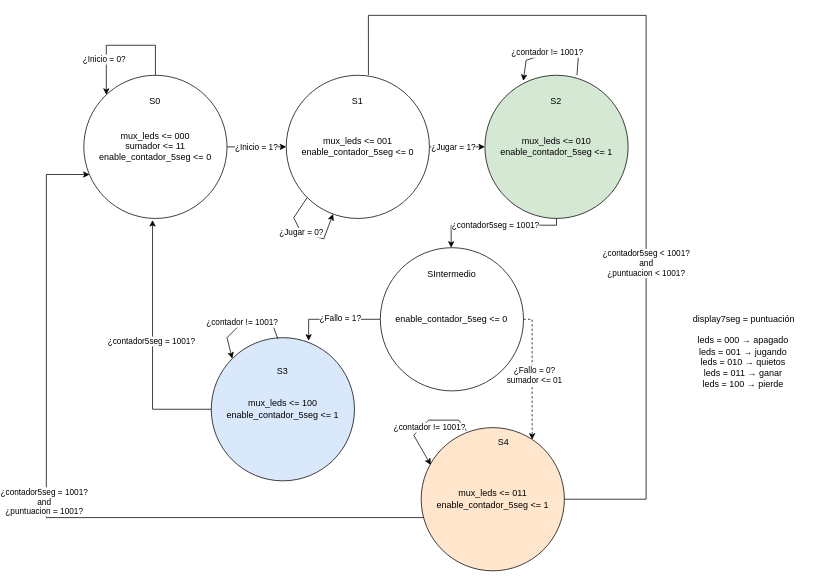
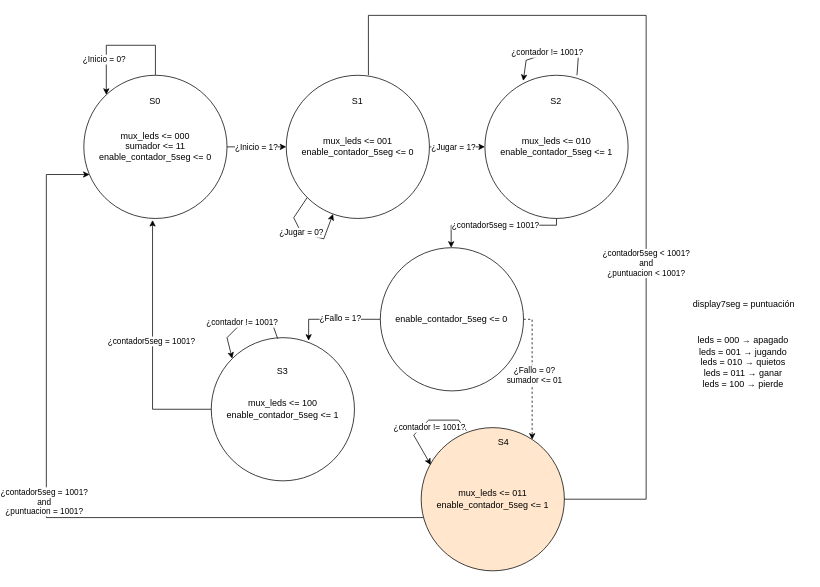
node "mux_leds <= 010 enable_contador_5seg <= 1": fillcolor #d5e8d4 -> #ffffff
node "SIntermedio": removed
node "display7seg = puntuación": moved (744, 319) -> (744, 304)
node "mux_leds <= 100 enable_contador_5seg <= 1": fillcolor #dae8fc -> #ffffff
